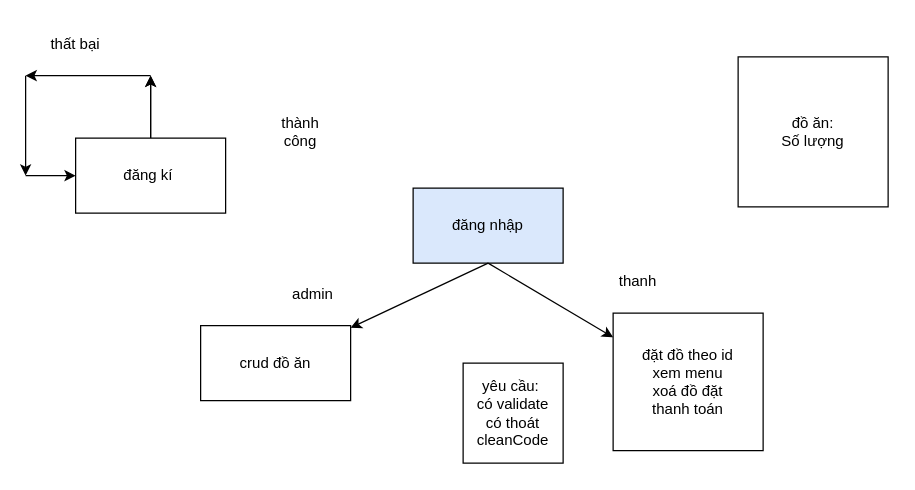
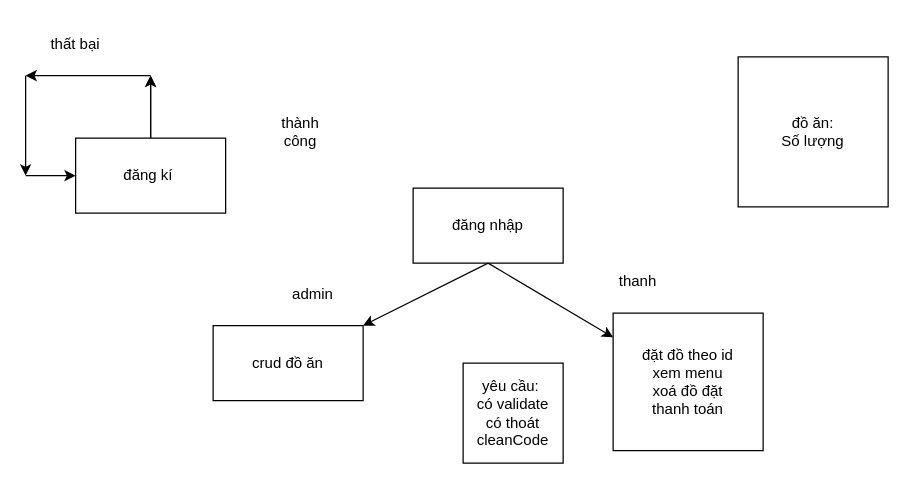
node "đăng nhập": fillcolor #dae8fc -> #ffffff
node "crud đồ ăn": moved (276, 363) -> (288, 363)
